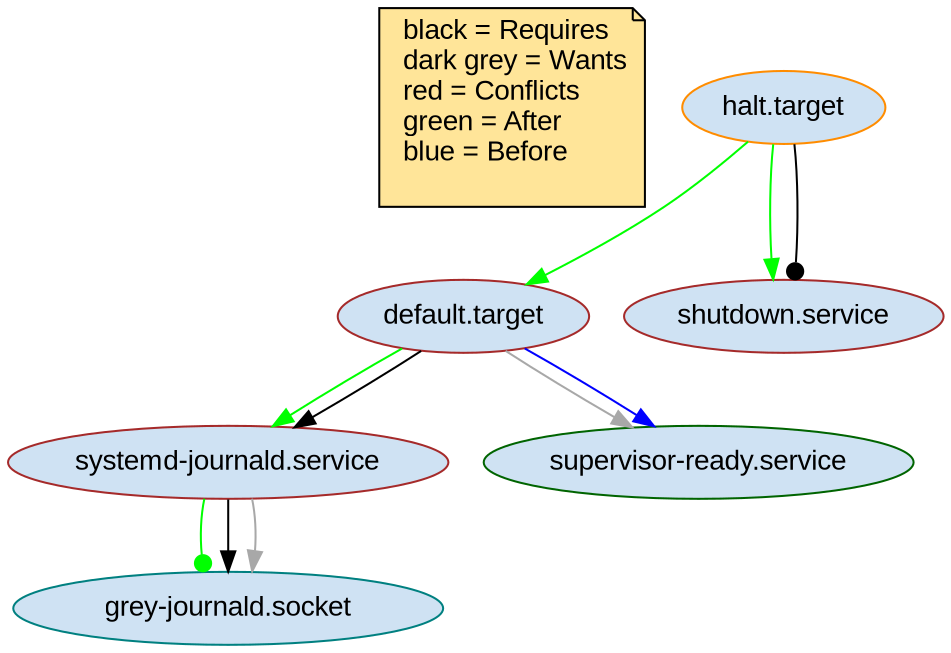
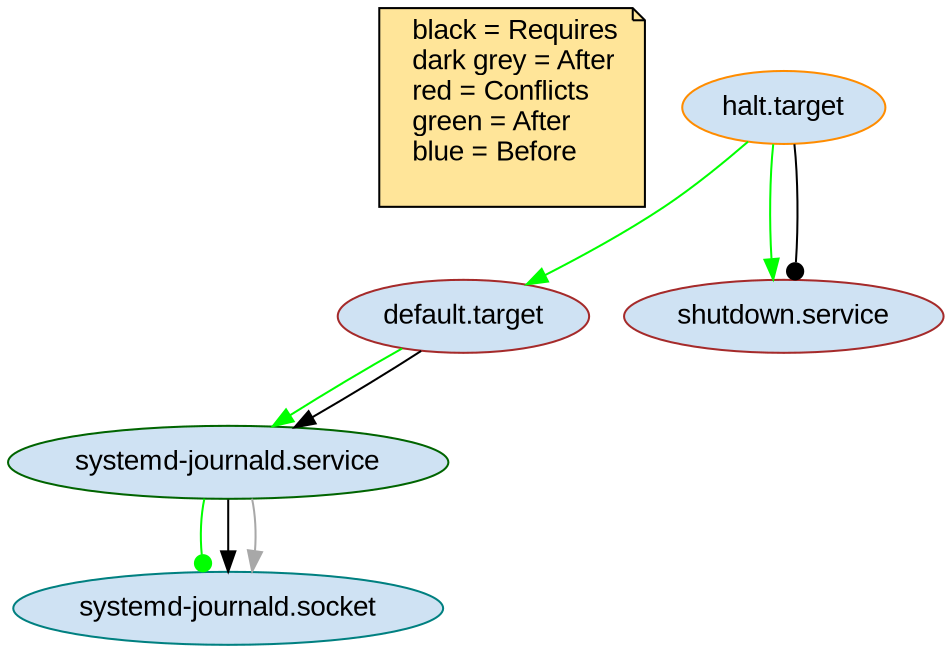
node "black = Requires": text "dark grey = Wants" -> "dark grey = After"
node "systemd-journald.service": color brown -> darkgreen
node "supervisor-ready.service": removed
node "grey-journald.socket": label "grey-journald.socket" -> "systemd-journald.socket"
